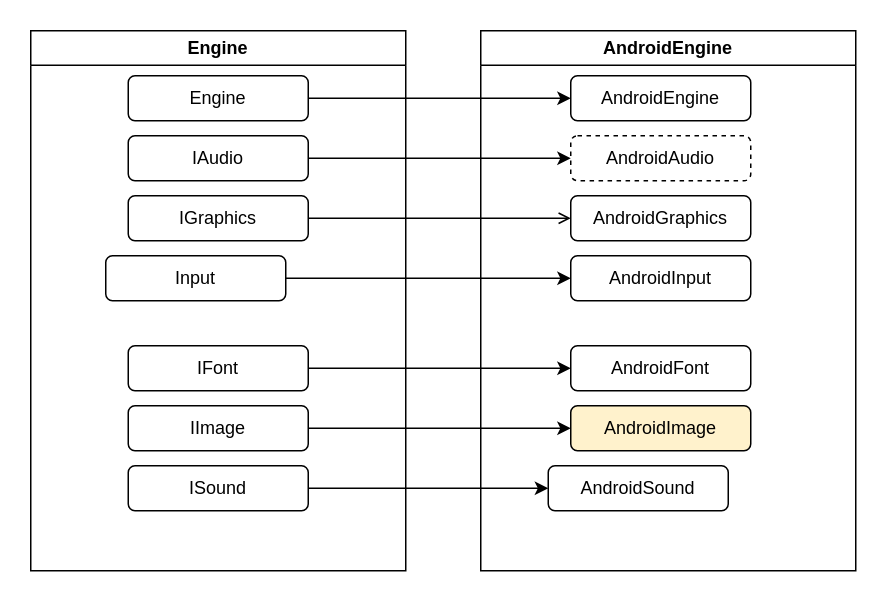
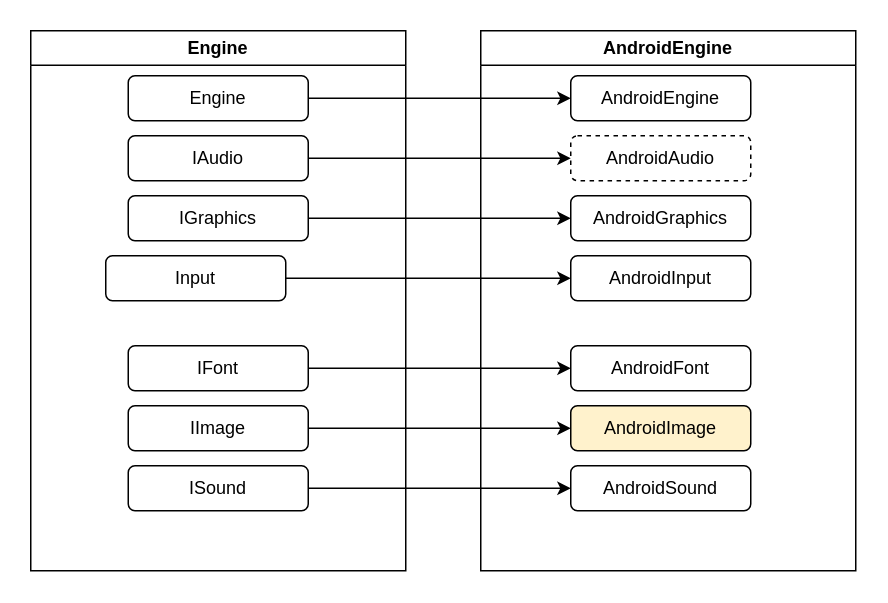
edge "IGraphics" -> "AndroidGraphics": arrowhead open -> classic
node "AndroidSound": moved (638, 488) -> (661, 488)
